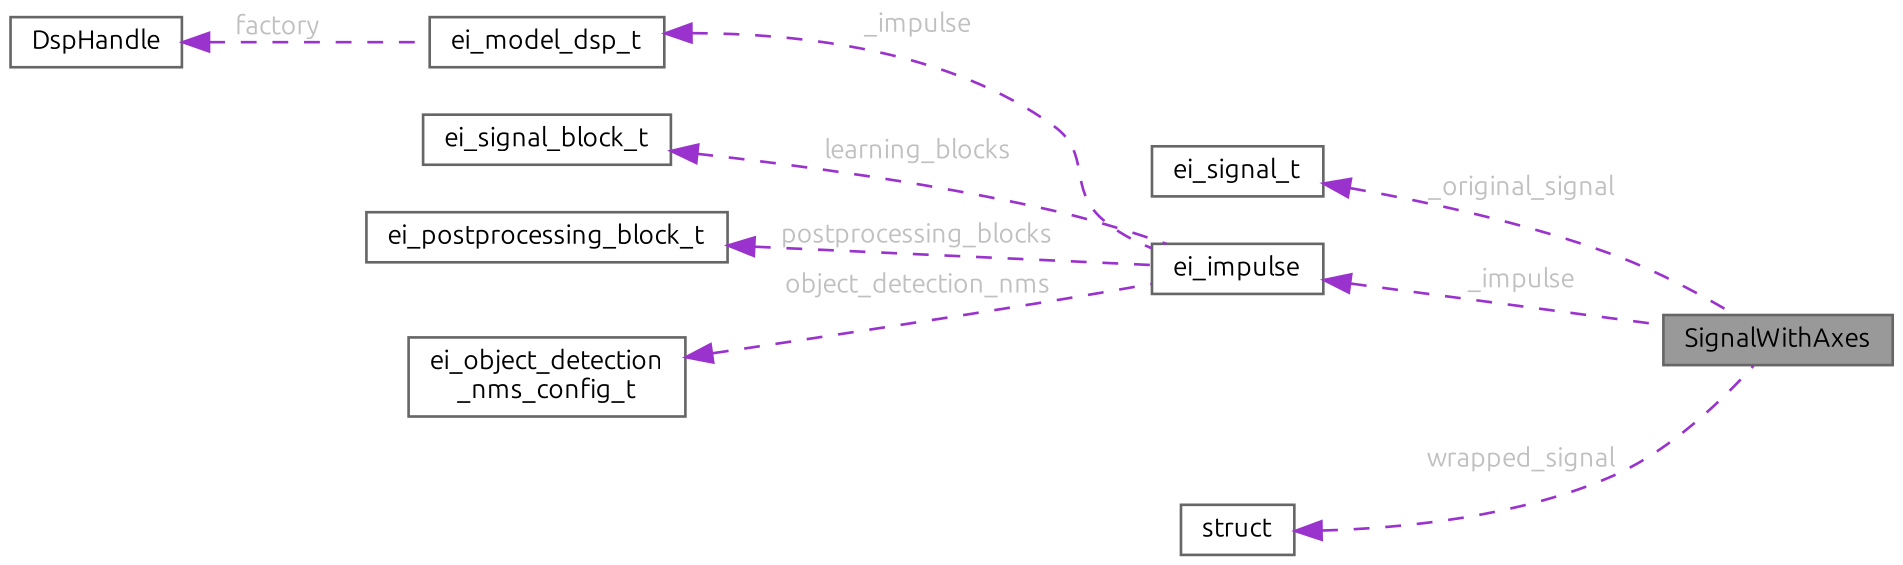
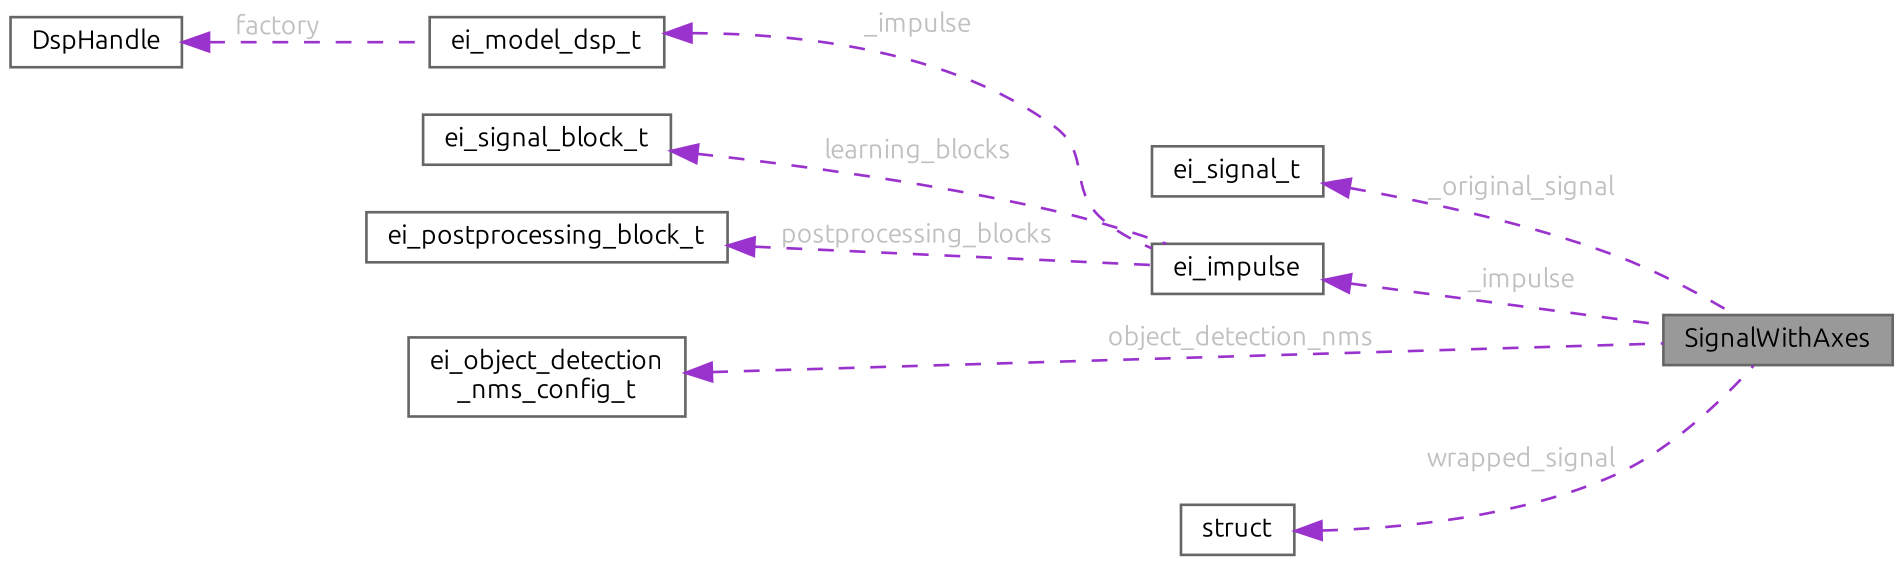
edge "ei_impulse" -> "ei_object_detection _nms_config_t": now "SignalWithAxes" -> "ei_object_detection _nms_config_t"
